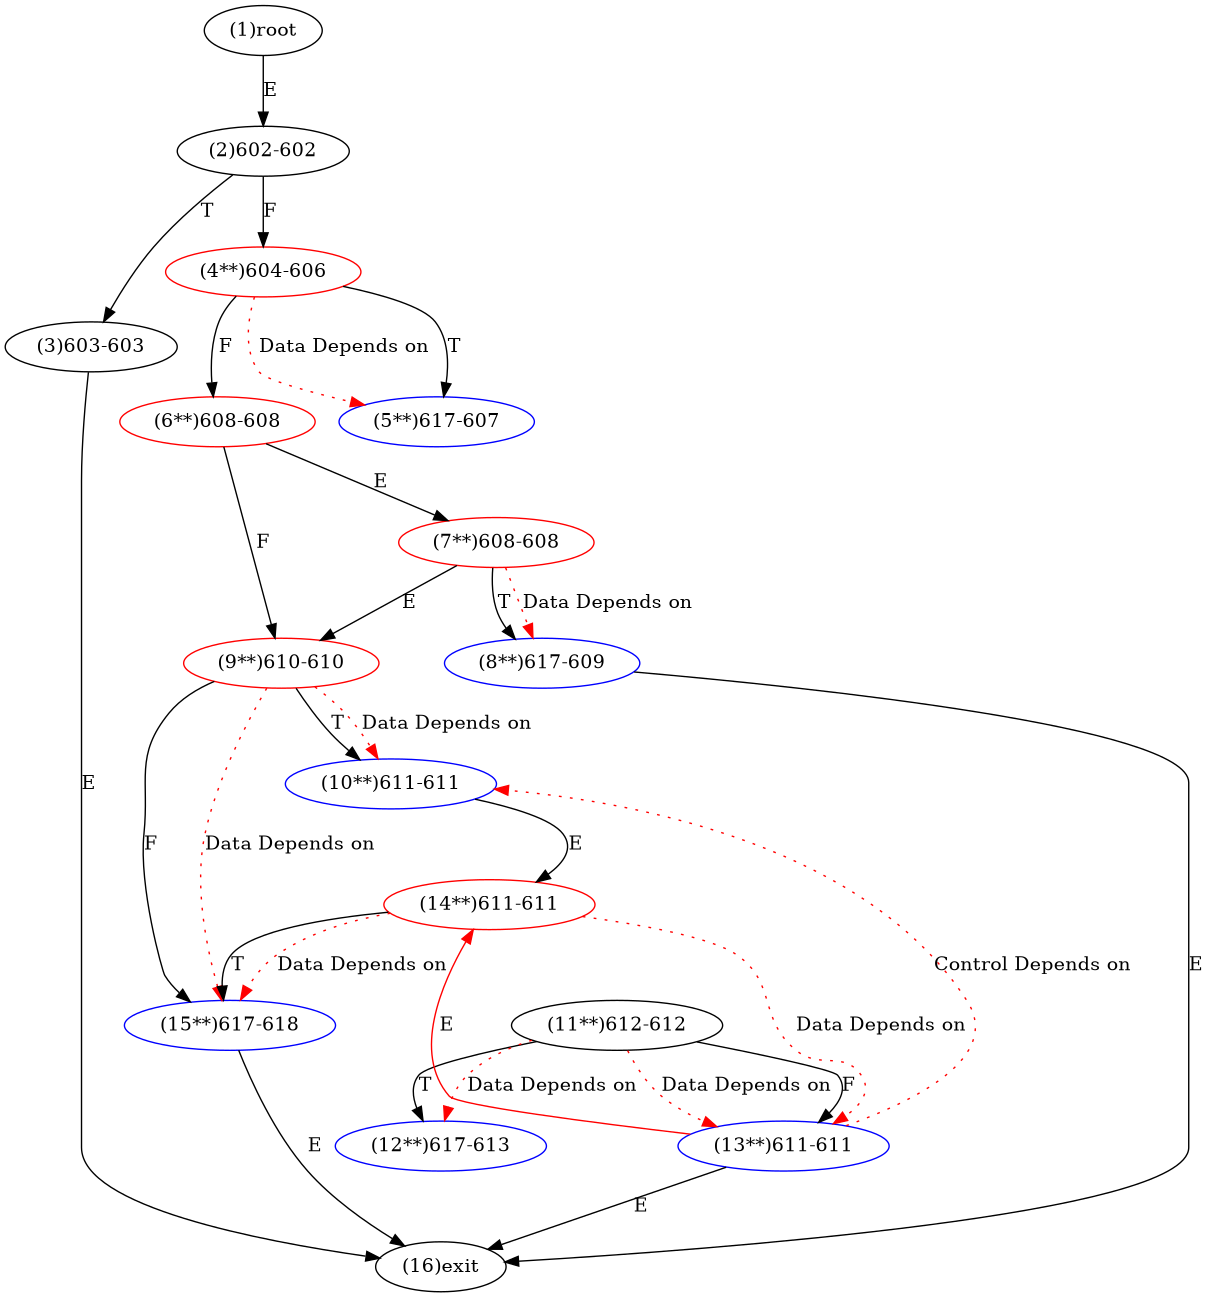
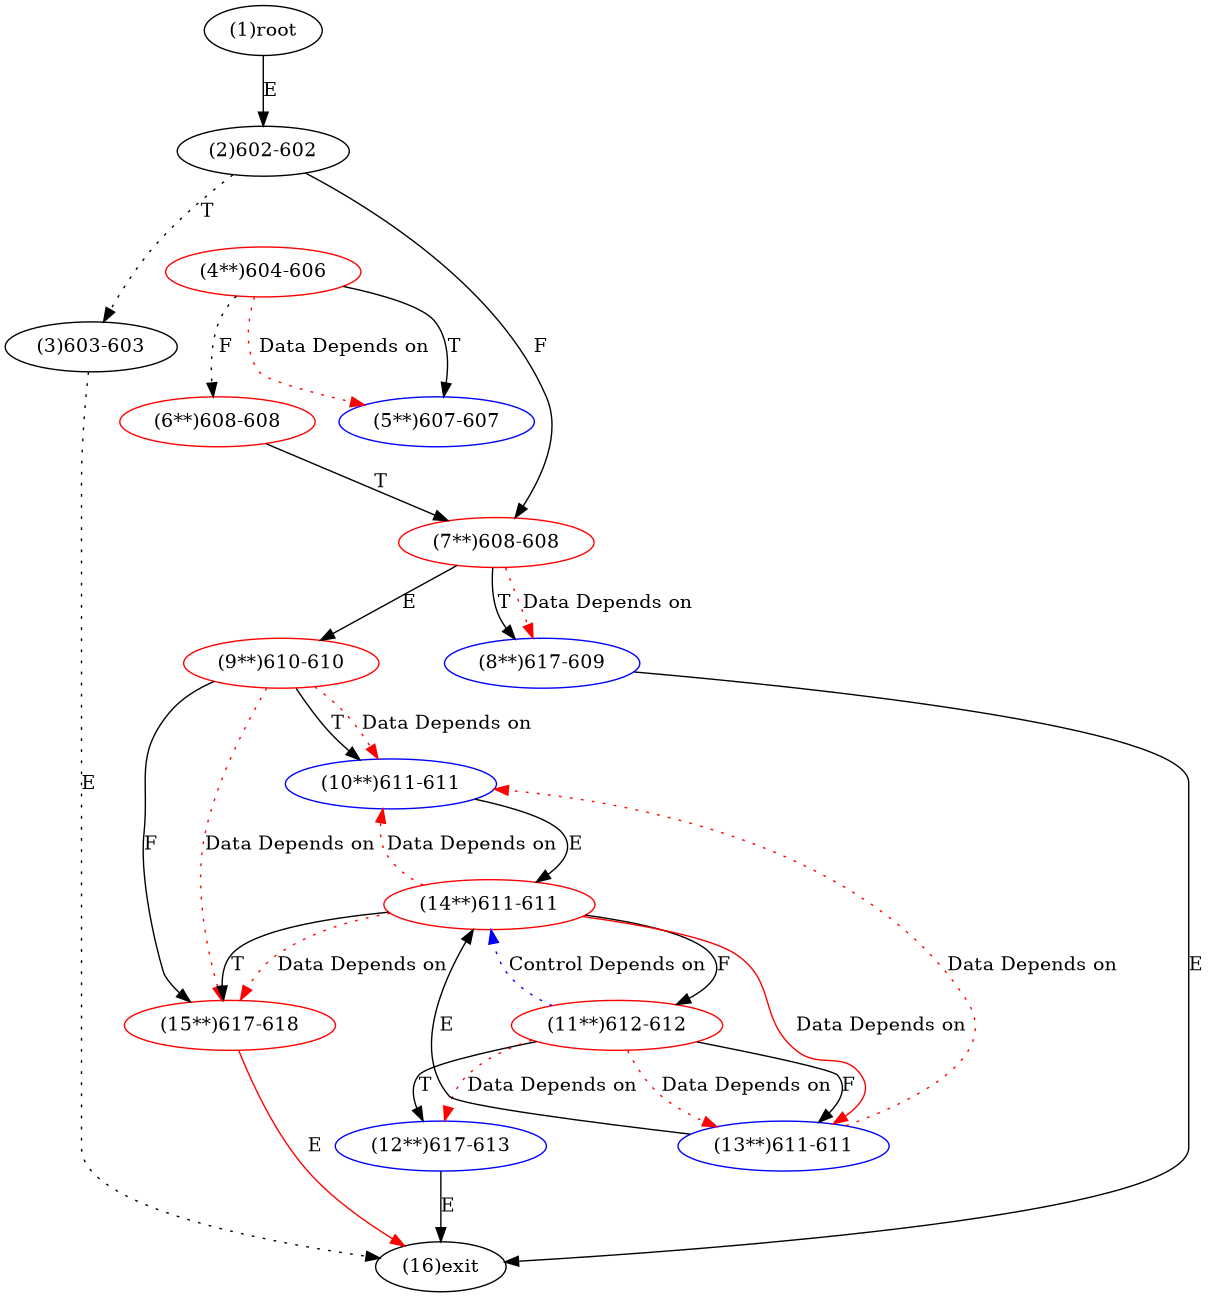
edge "(2)602-602" -> "(4**)604-606": now "(2)602-602" -> "(7**)608-608"
edge "(2)602-602" -> "(3)603-603": style solid -> dotted
edge "(4**)604-606" -> "(6**)608-608": style solid -> dotted
node "(5**)617-607": label "(5**)617-607" -> "(5**)607-607"
edge "(6**)608-608" -> "(7**)608-608": label "E" -> "T"
edge "(6**)608-608" -> "(9**)610-610": removed, label "F"
edge "(14**)611-611" -> "(10**)611-611": added, label "Data Depends on"
edge "(3)603-603" -> "(16)exit": style solid -> dotted
edge "(14**)611-611" -> "(11**)612-612": added, label "F"
edge "(13**)611-611" -> "(10**)611-611": label "Control Depends on" -> "Data Depends on"
edge "(11**)612-612" -> "(14**)611-611": added, label "Control Depends on"
edge "(14**)611-611" -> "(13**)611-611": style dotted -> solid
node "(15**)617-618": color blue -> red
node "(11**)612-612": color black -> red
edge "(13**)611-611" -> "(14**)611-611": color red -> black
edge "(15**)617-618" -> "(16)exit": color black -> red
edge "(13**)611-611" -> "(16)exit": now "(12**)617-613" -> "(16)exit"
